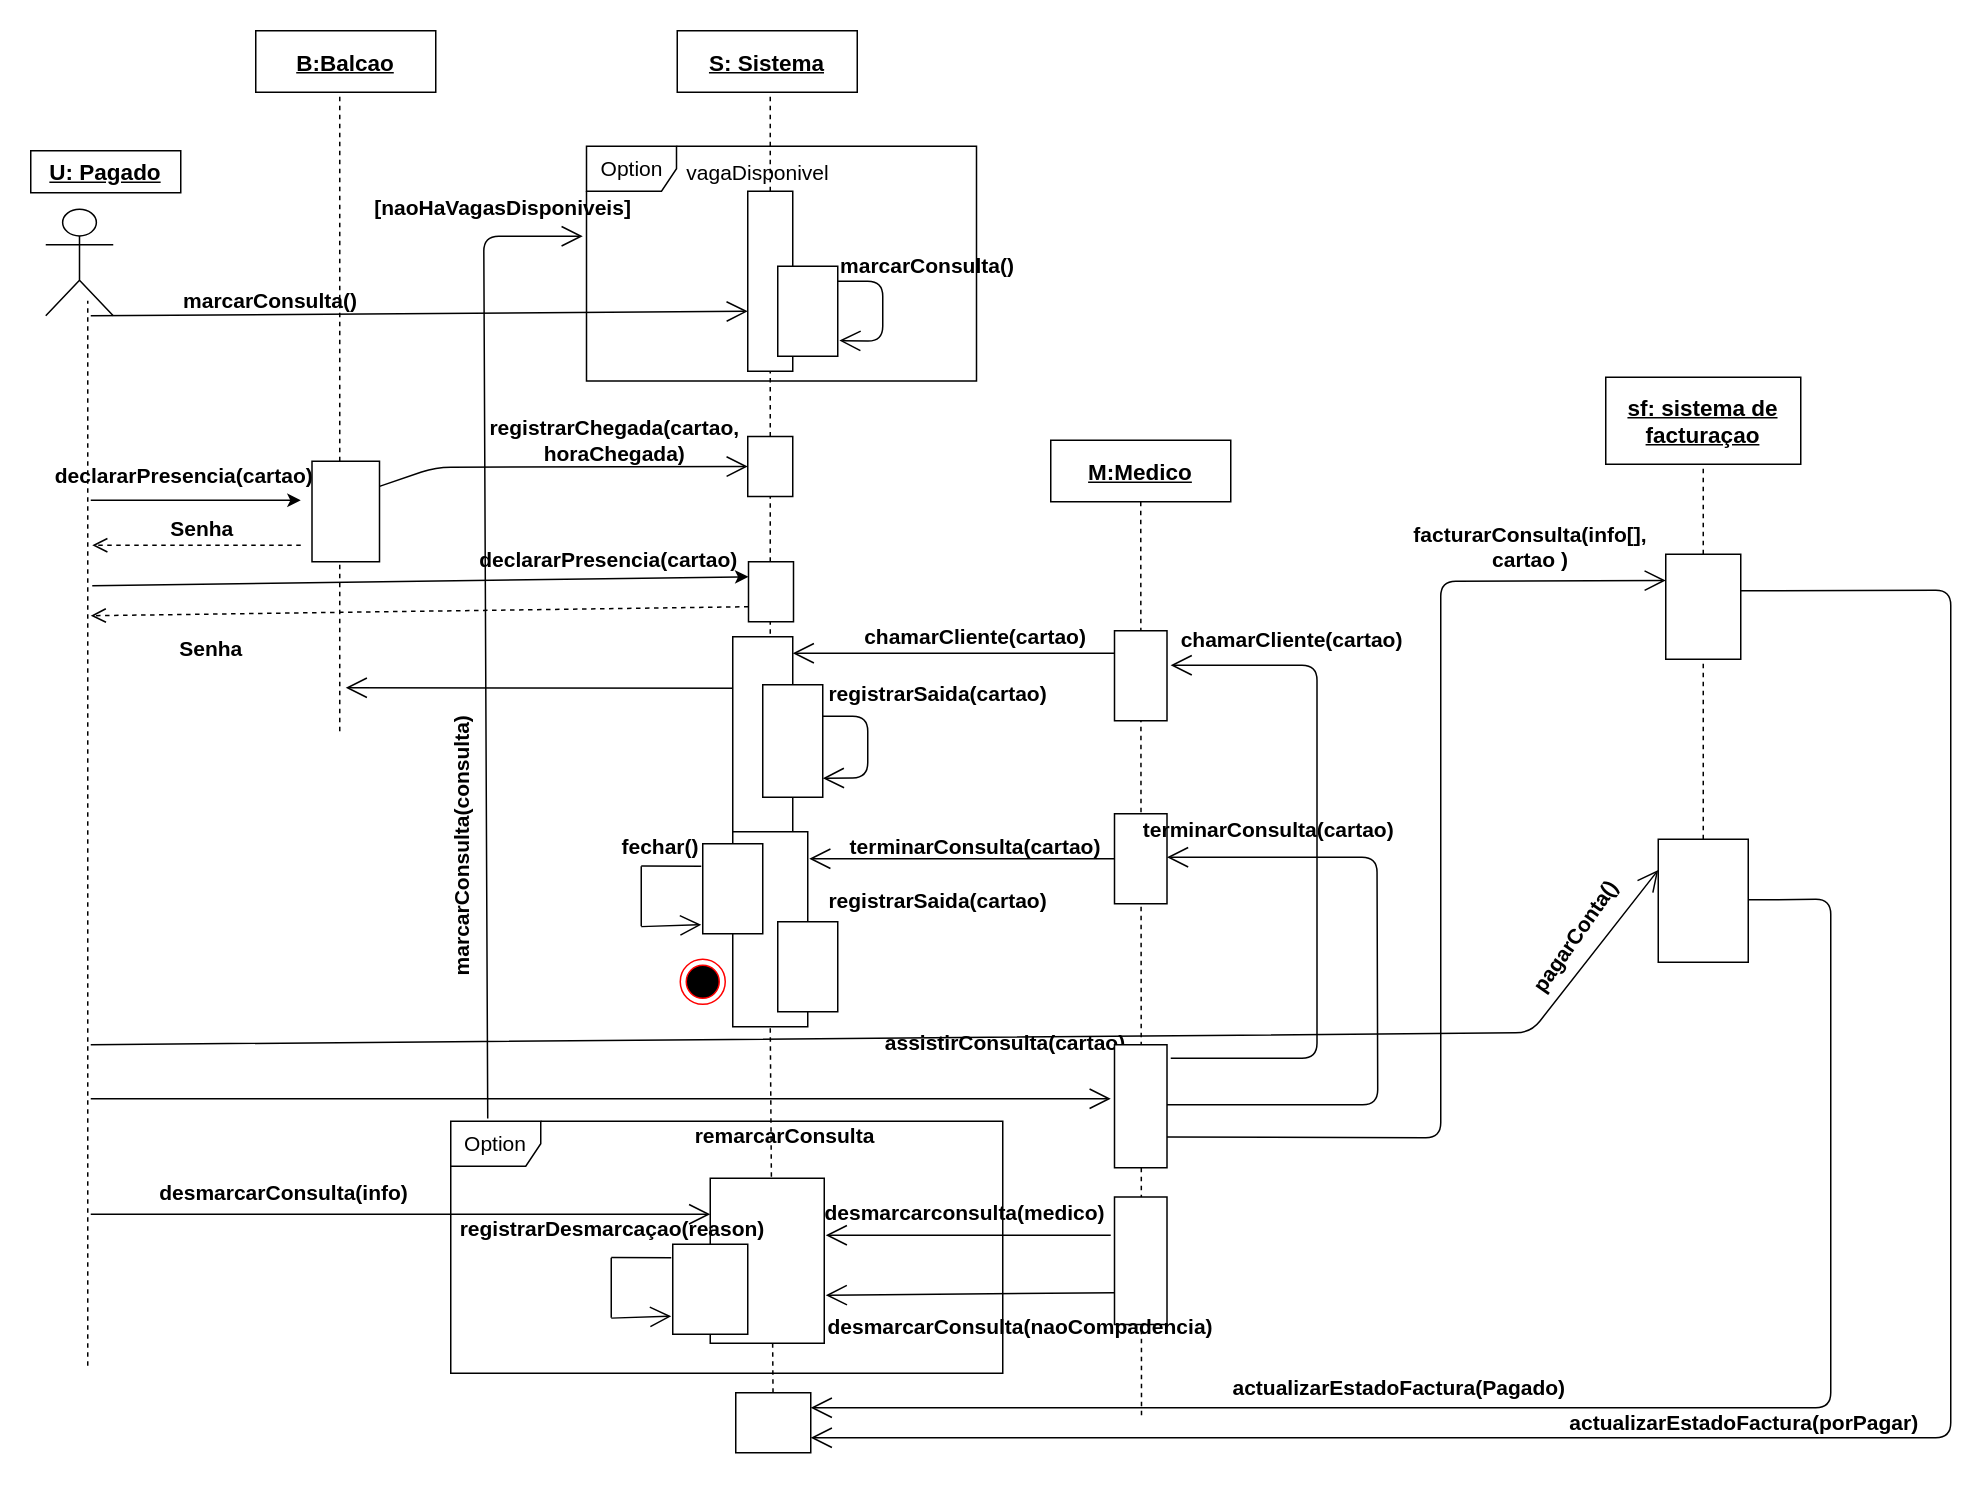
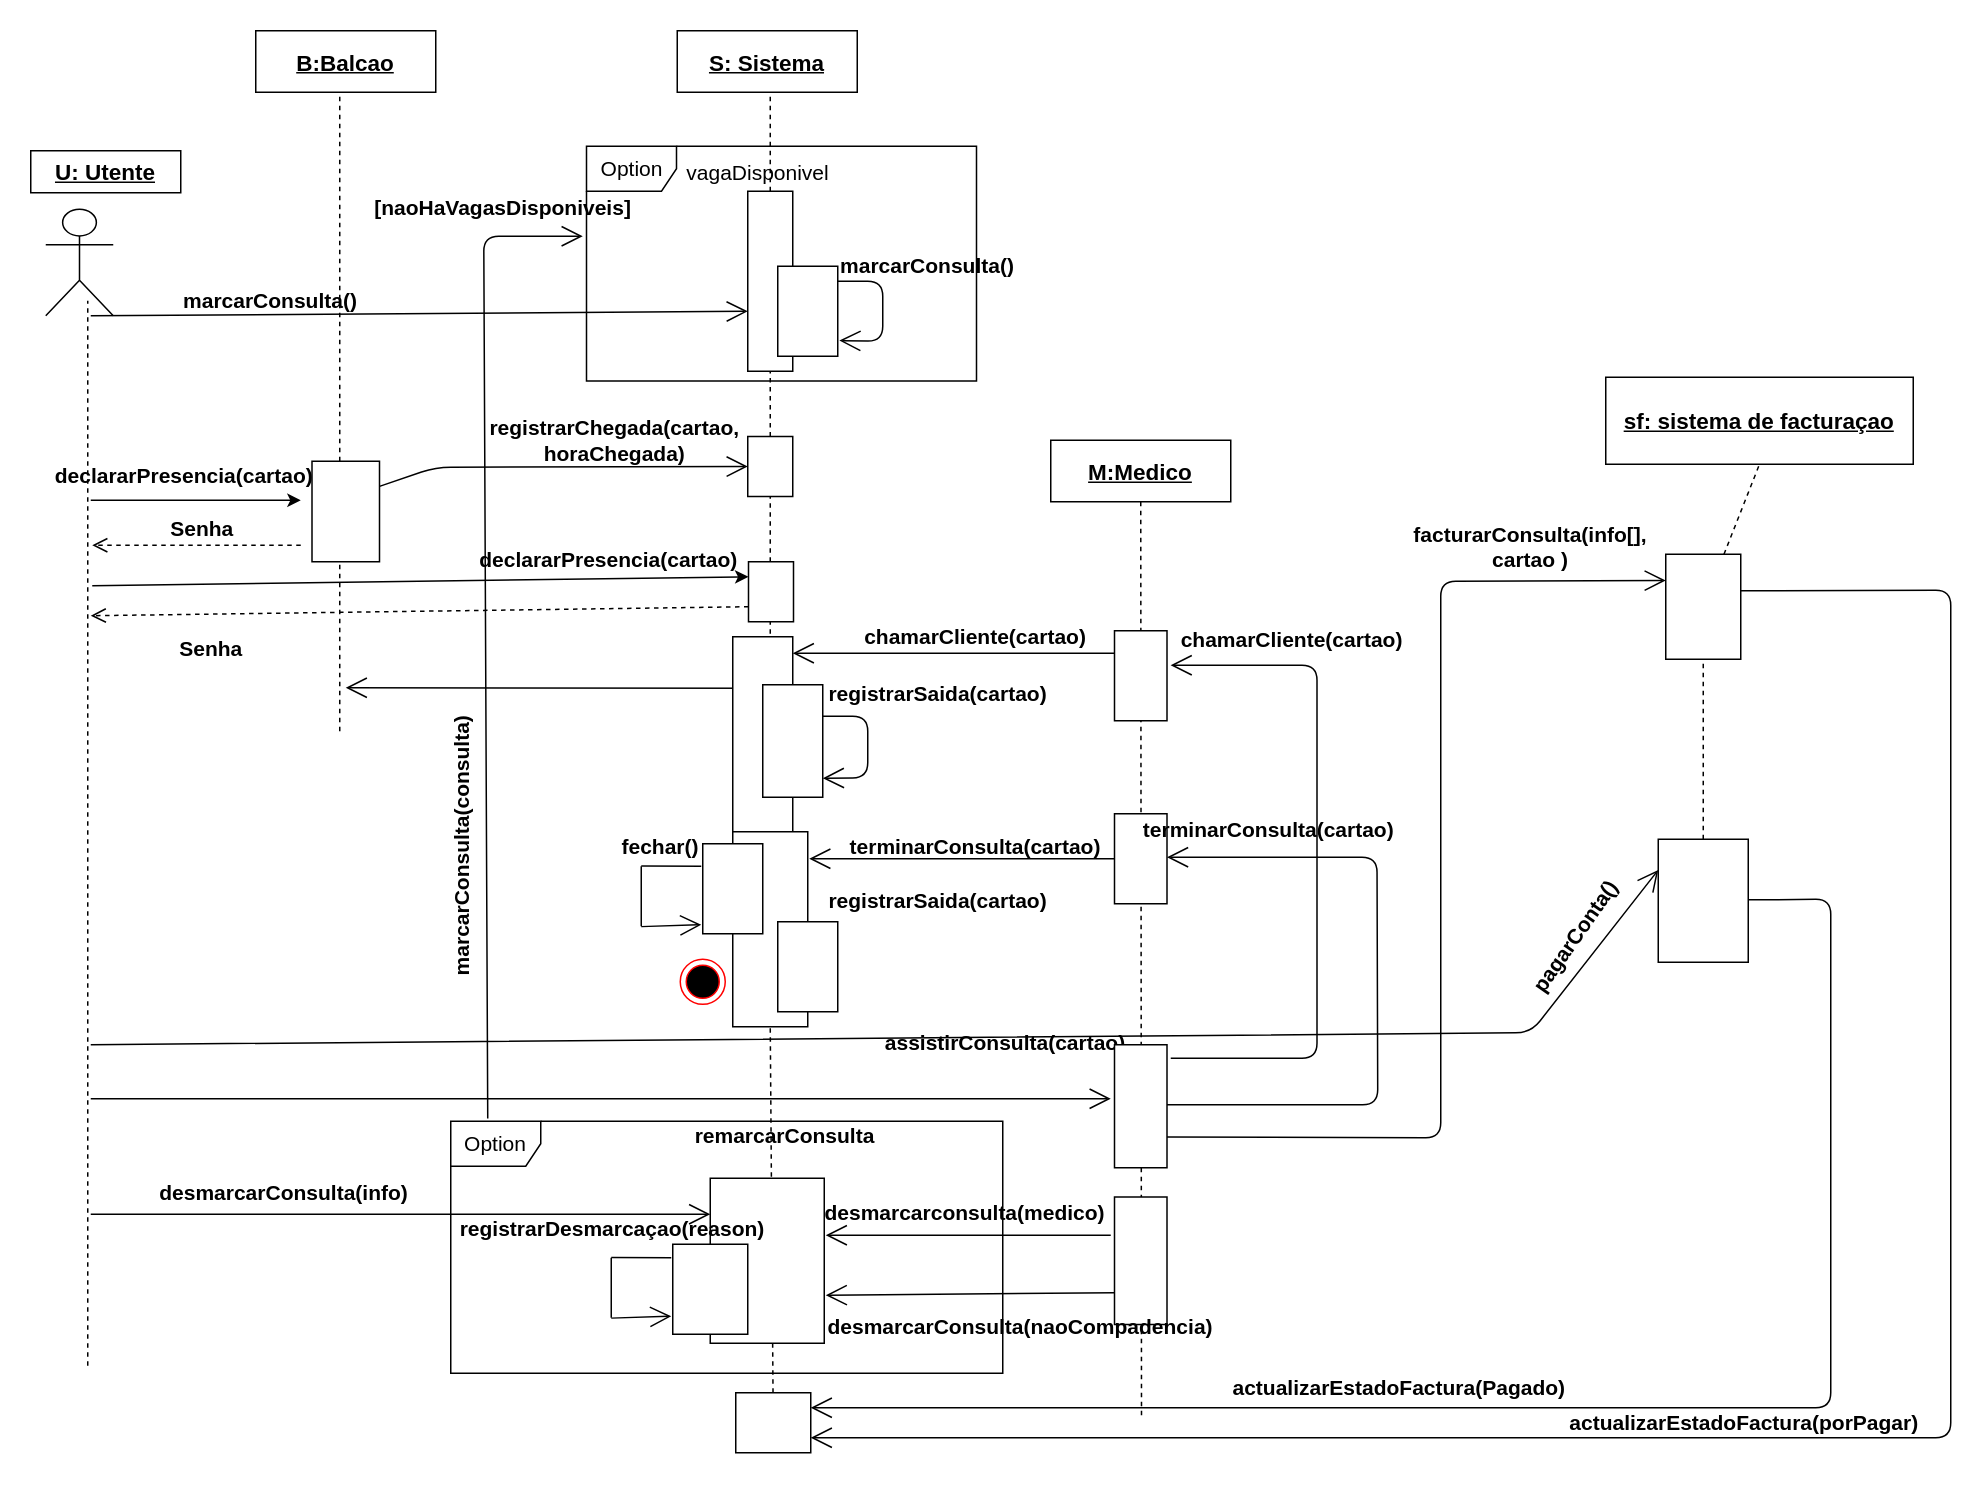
node "U: Pagado": label "U: Pagado" -> "U: Utente"
node "sf: sistema de facturaçao": size 195x87 -> 308x87
